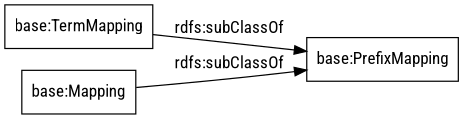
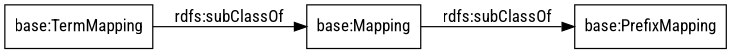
edge "base:TermMapping" -> "base:PrefixMapping": now "base:TermMapping" -> "base:Mapping"
